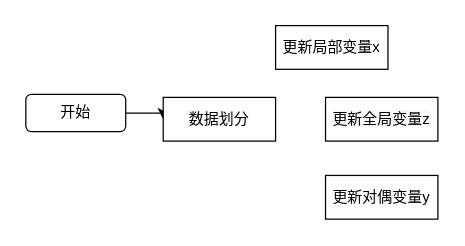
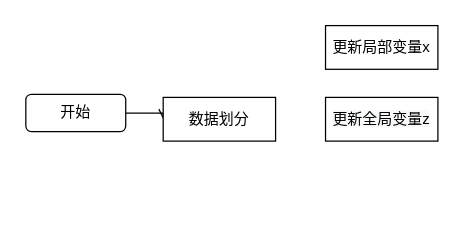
node "更新局部变量x": moved (332, 48) -> (382, 48)
edge "开始" -> "数据划分": arrowhead classic -> open
node "更新对偶变量y": removed
